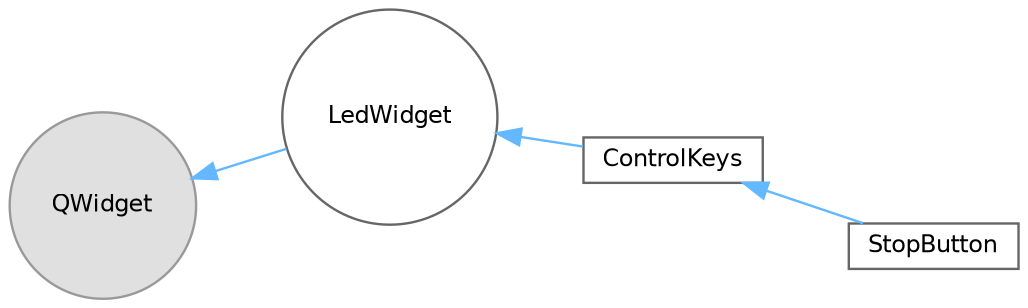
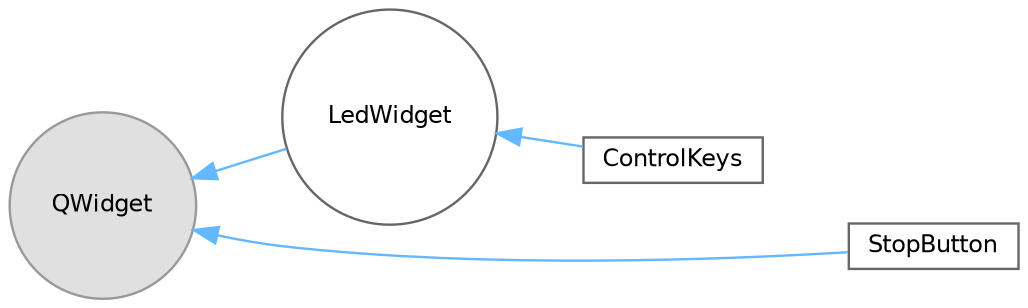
edge "StopButton" -> "ControlKeys": now "StopButton" -> "QWidget"
